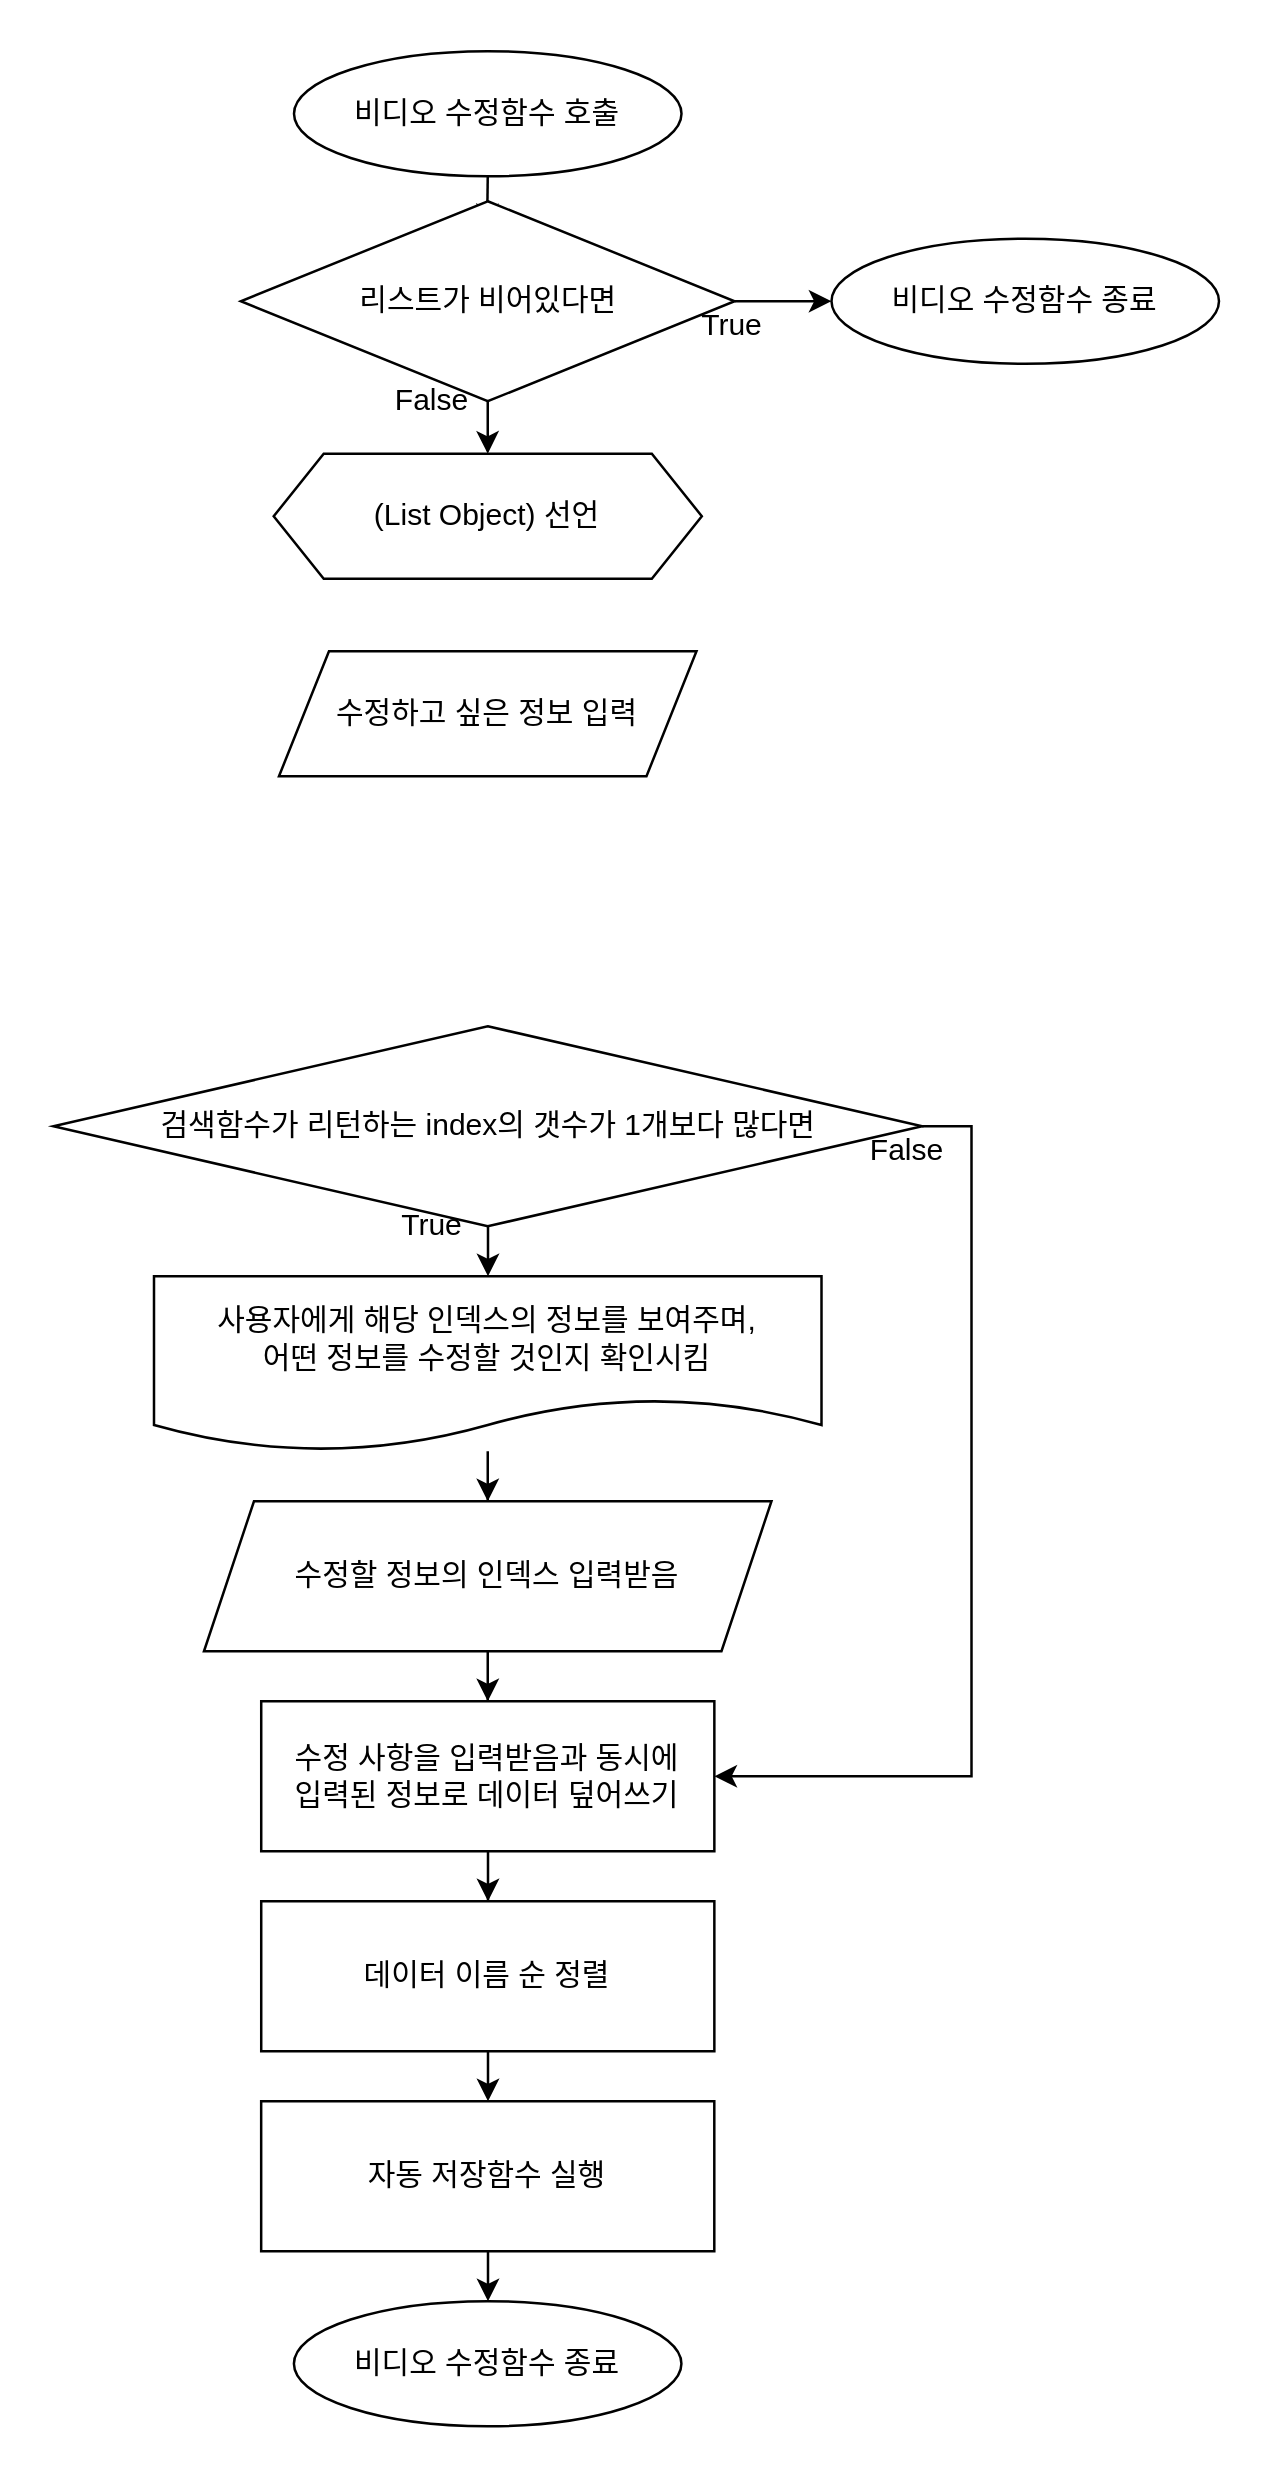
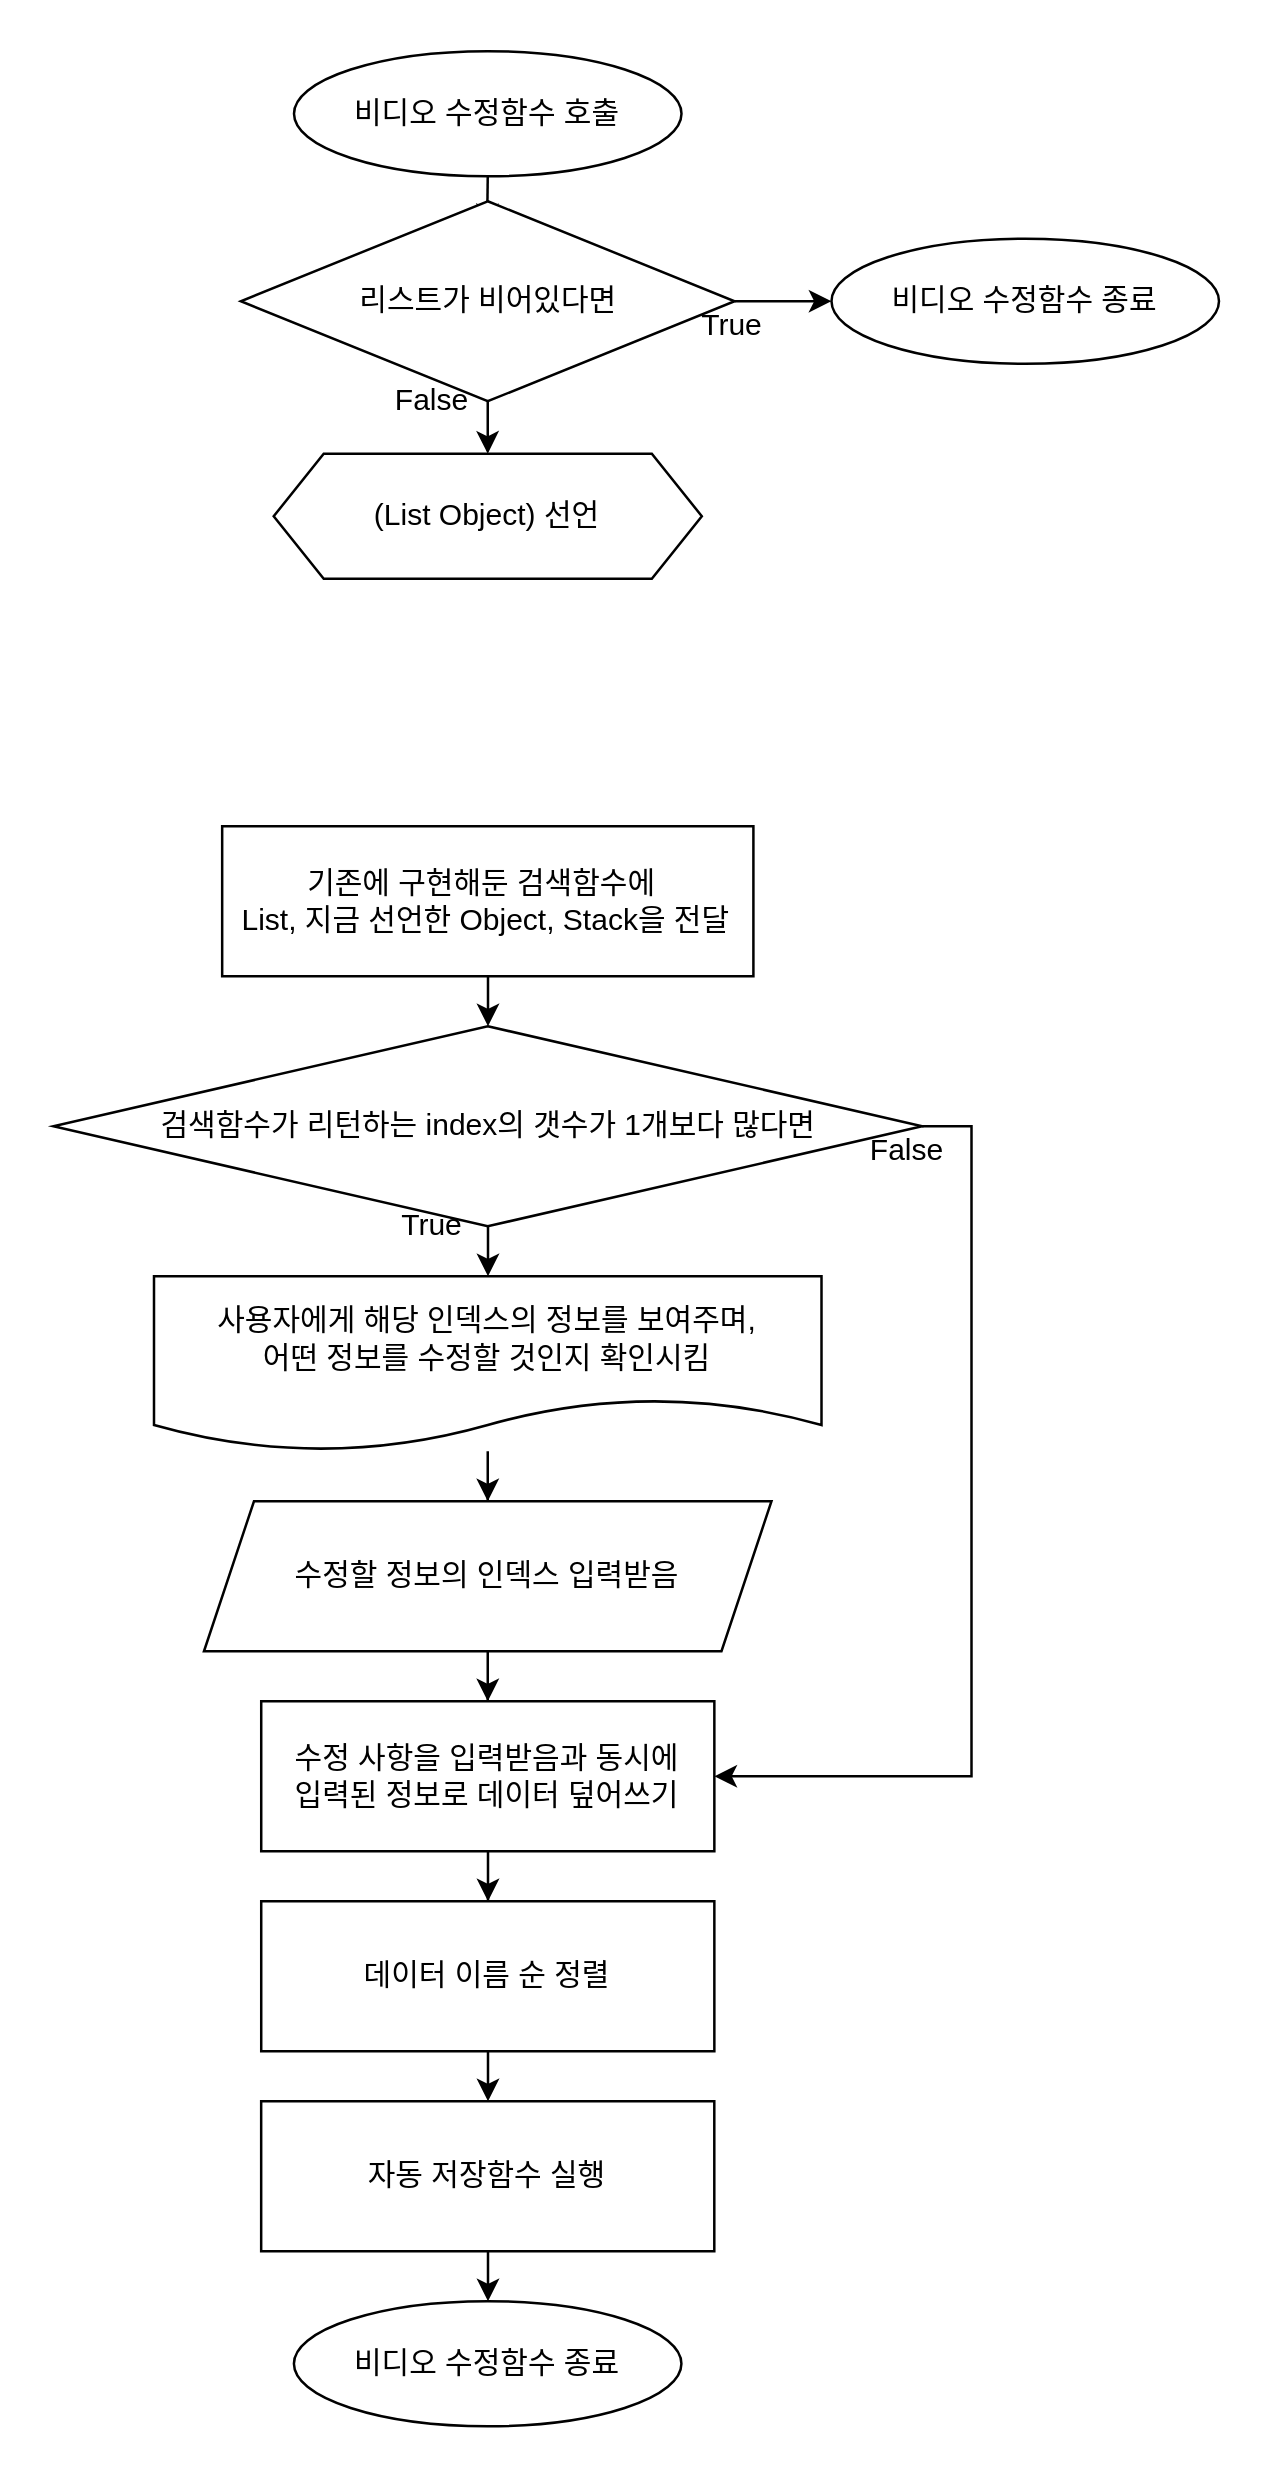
node "수정하고 싶은 정보 입력": removed
node "기존에 구현해둔 검색함수에 List, 지금 선언한 Object, Stack을 전달": added
edge "기존에 구현해둔 검색함수에 List, 지금 선언한 Object, Stack을 전달" -> "검색함수가 리턴하는 index의 갯수가 1개보다 많다면": added
